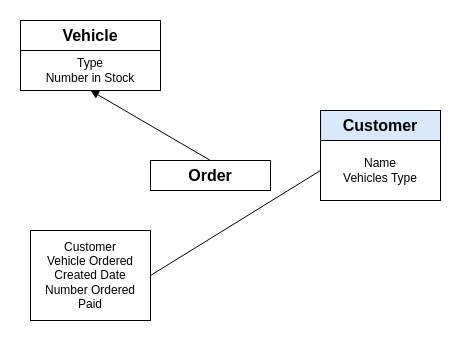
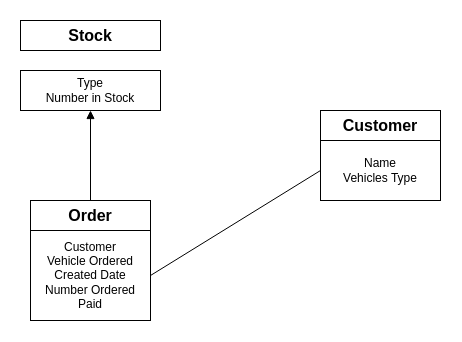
node "Vehicle": label "Vehicle" -> "Stock"
node "Type Number in Stock": moved (91, 71) -> (91, 91)
node "Customer": fillcolor #dae8fc -> #ffffff
node "Order": moved (211, 176) -> (91, 216)
